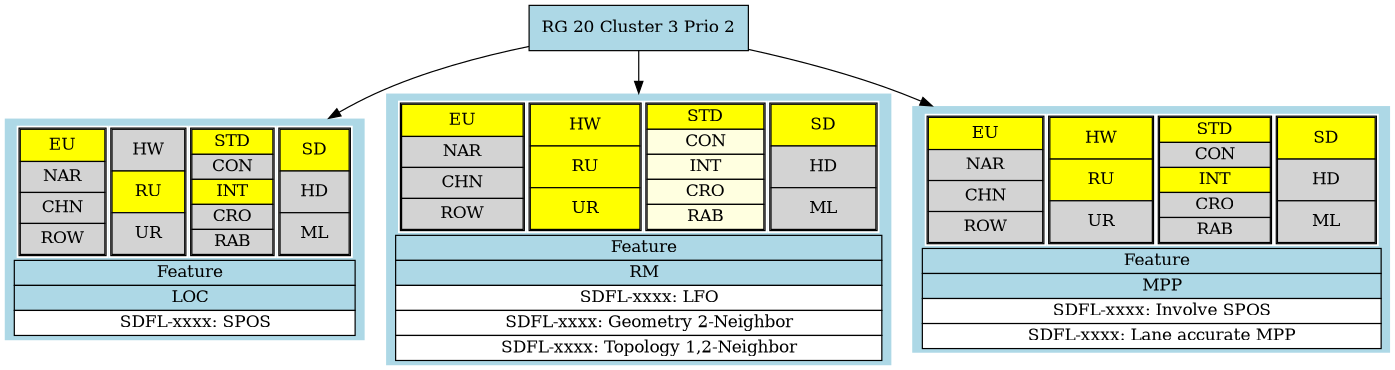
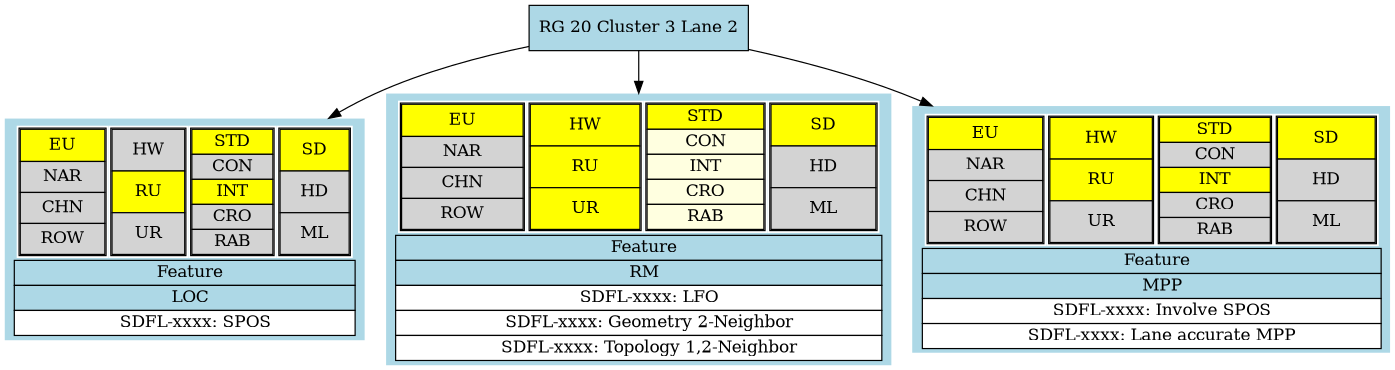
node "RG 20 Cluster 3 Prio 2": label "RG 20 Cluster 3 Prio 2" -> "RG 20 Cluster 3 Lane 2"
